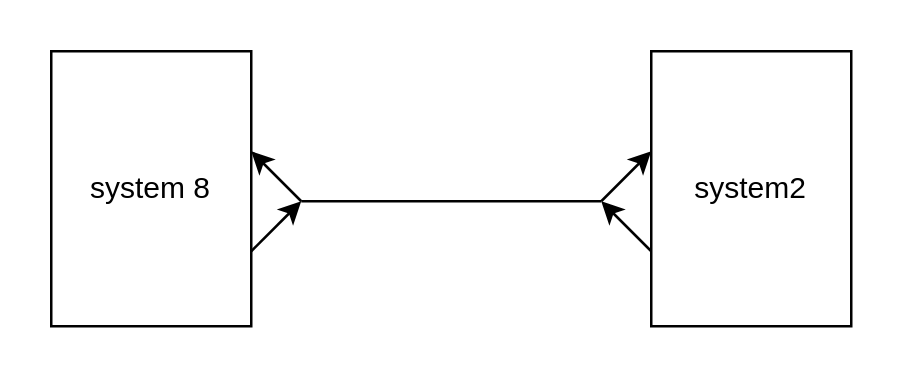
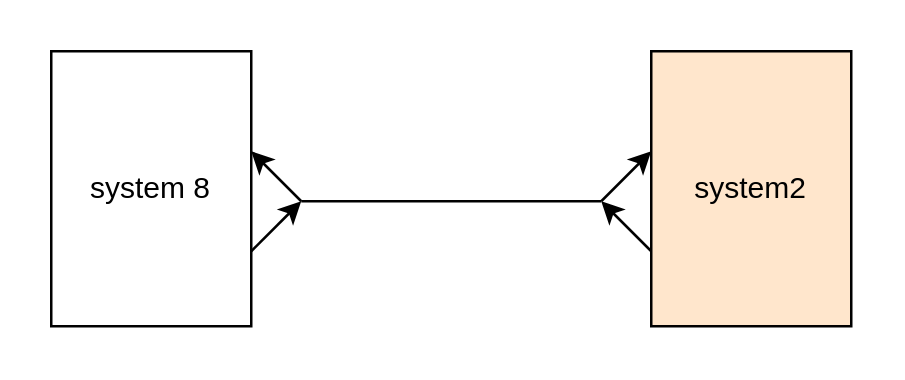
node "system2": fillcolor #ffffff -> #ffe6cc
